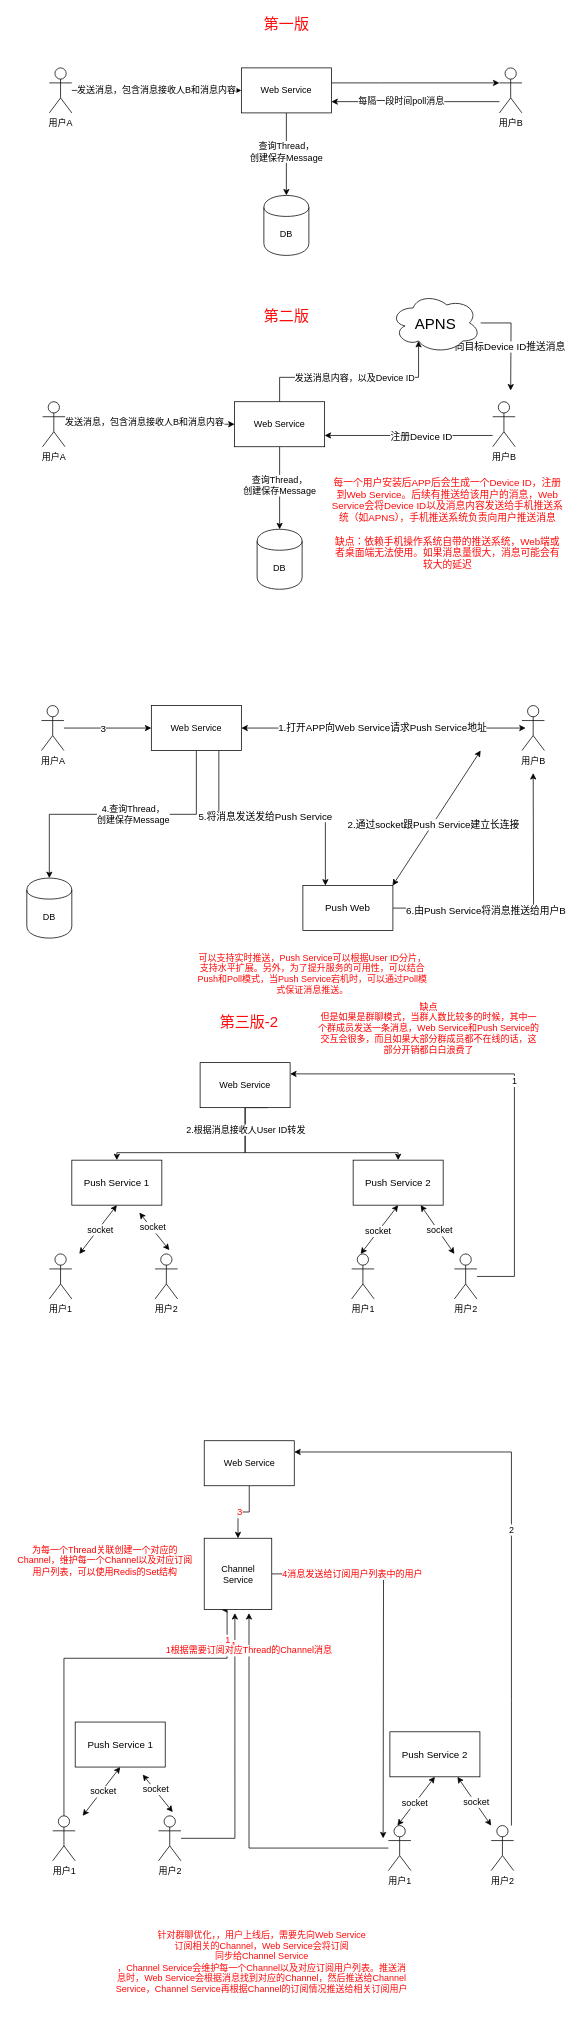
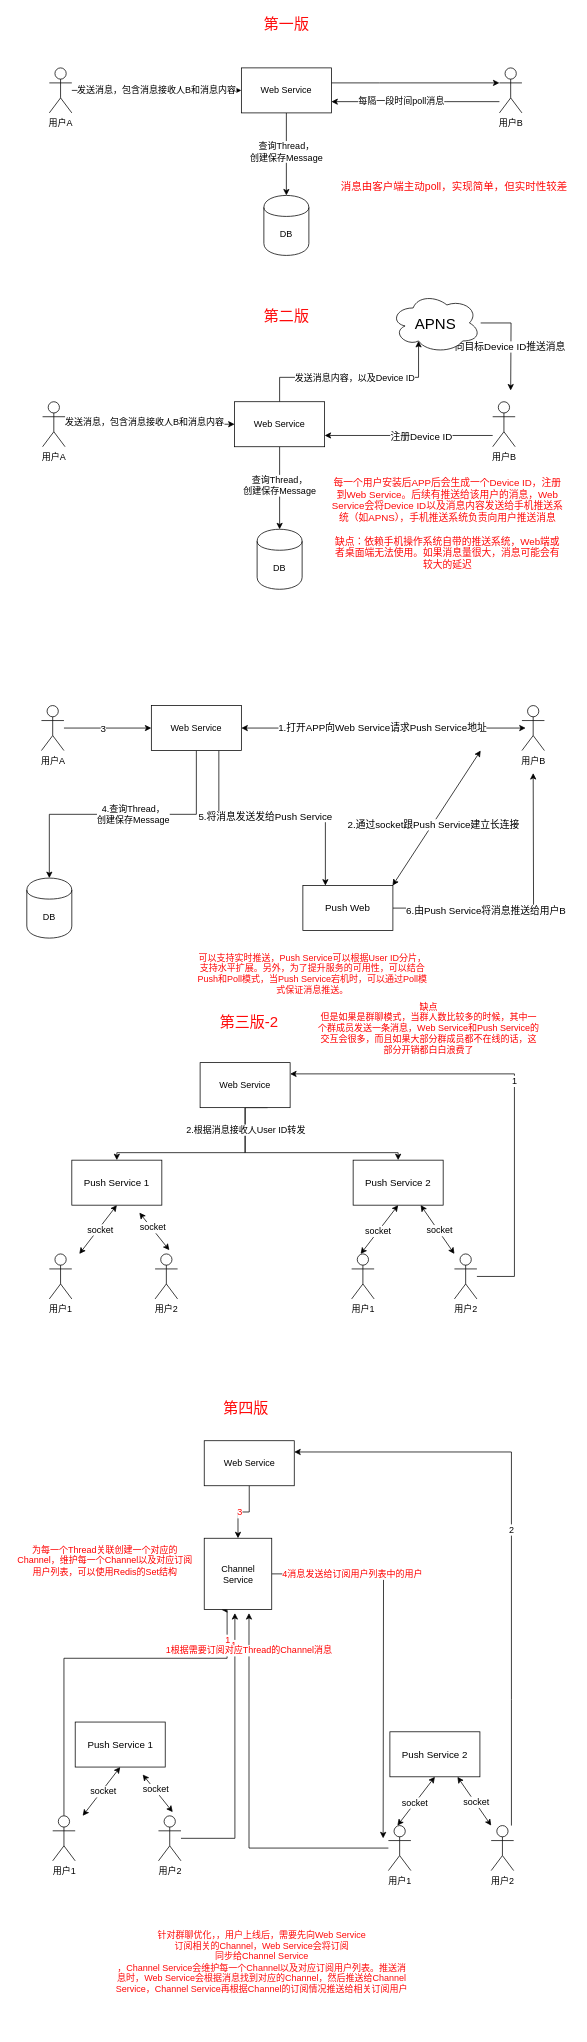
node "消息由客户端主动poll，实现简单，但实时性较差": added
node "第四版": added
